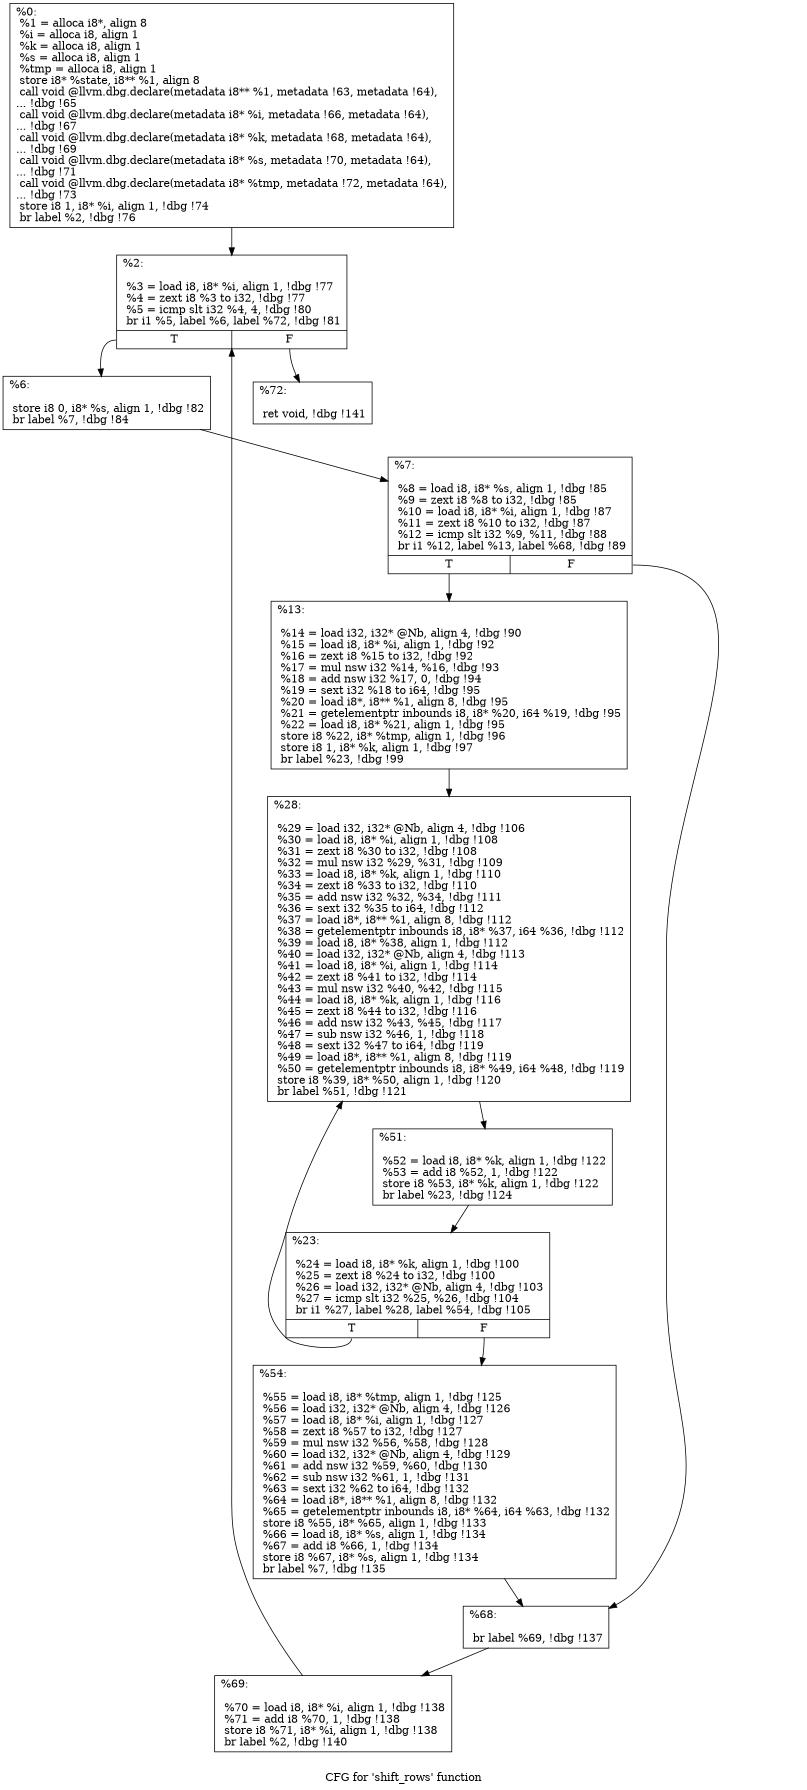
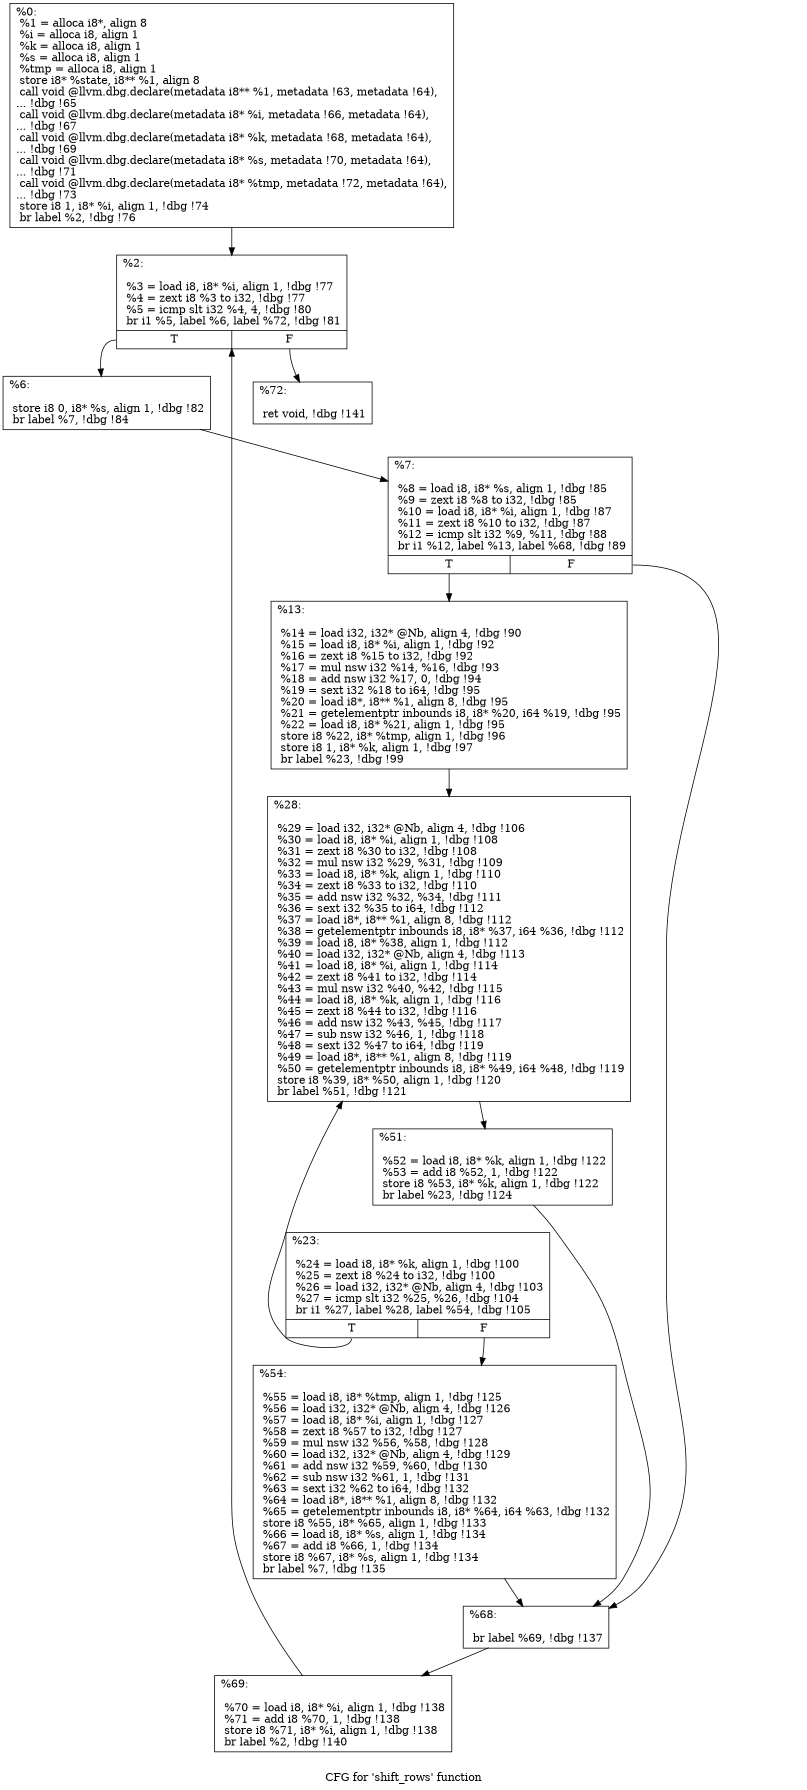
edge "%51:" -> "%23:": now "%51:" -> "%68:"
